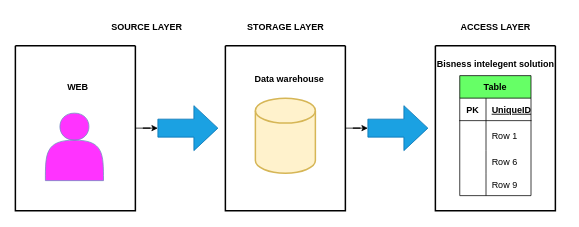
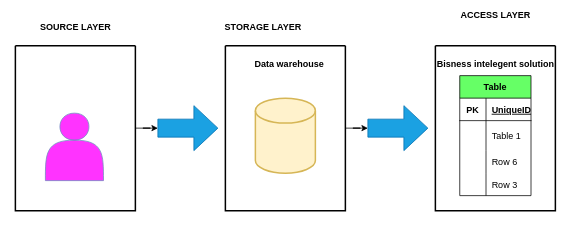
node "SOURCE LAYER": moved (147, 27) -> (75, 27)
node "STORAGE LAYER": moved (285, 27) -> (263, 27)
node "ACCESS LAYER": moved (495, 27) -> (495, 15)
node "Data warehouse": moved (289, 79) -> (289, 64)
node "WEB": removed
node "Row 1": label "Row 1" -> "Table 1"
node "Row 9": label "Row 9" -> "Row 3"
